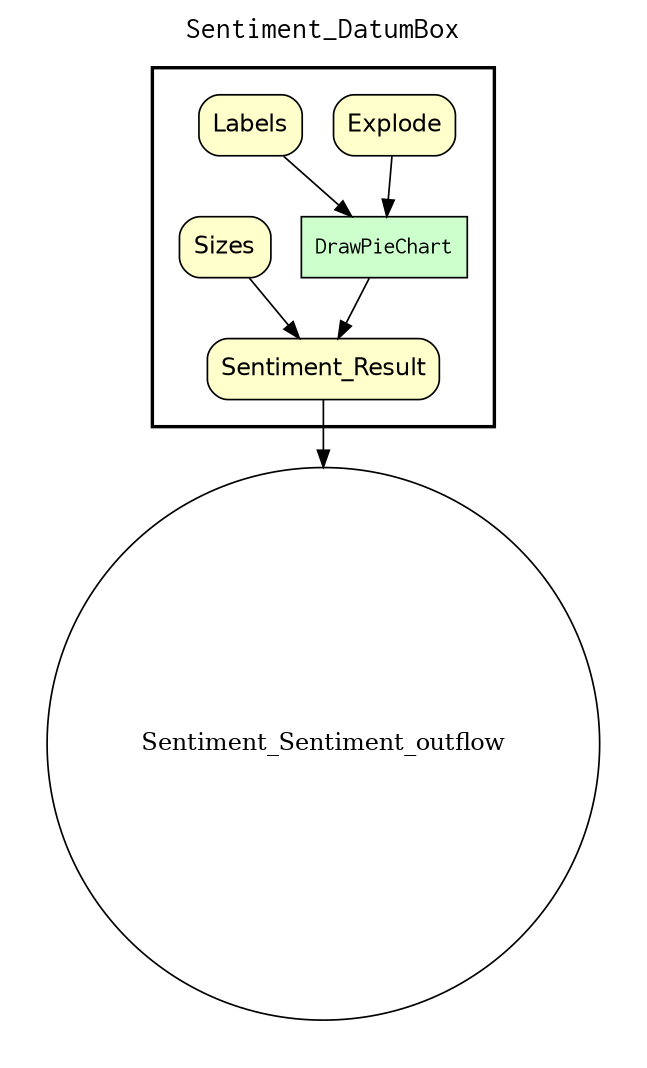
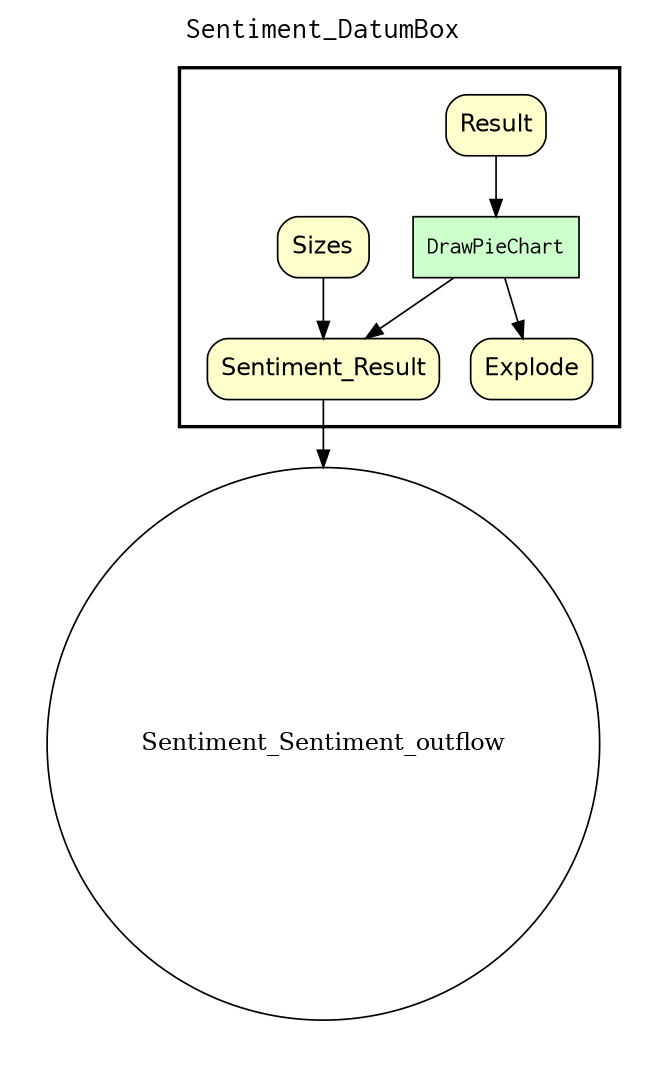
node "Labels": label "Labels" -> "Result"
edge "Explode" -> "DrawPieChart": reversed
